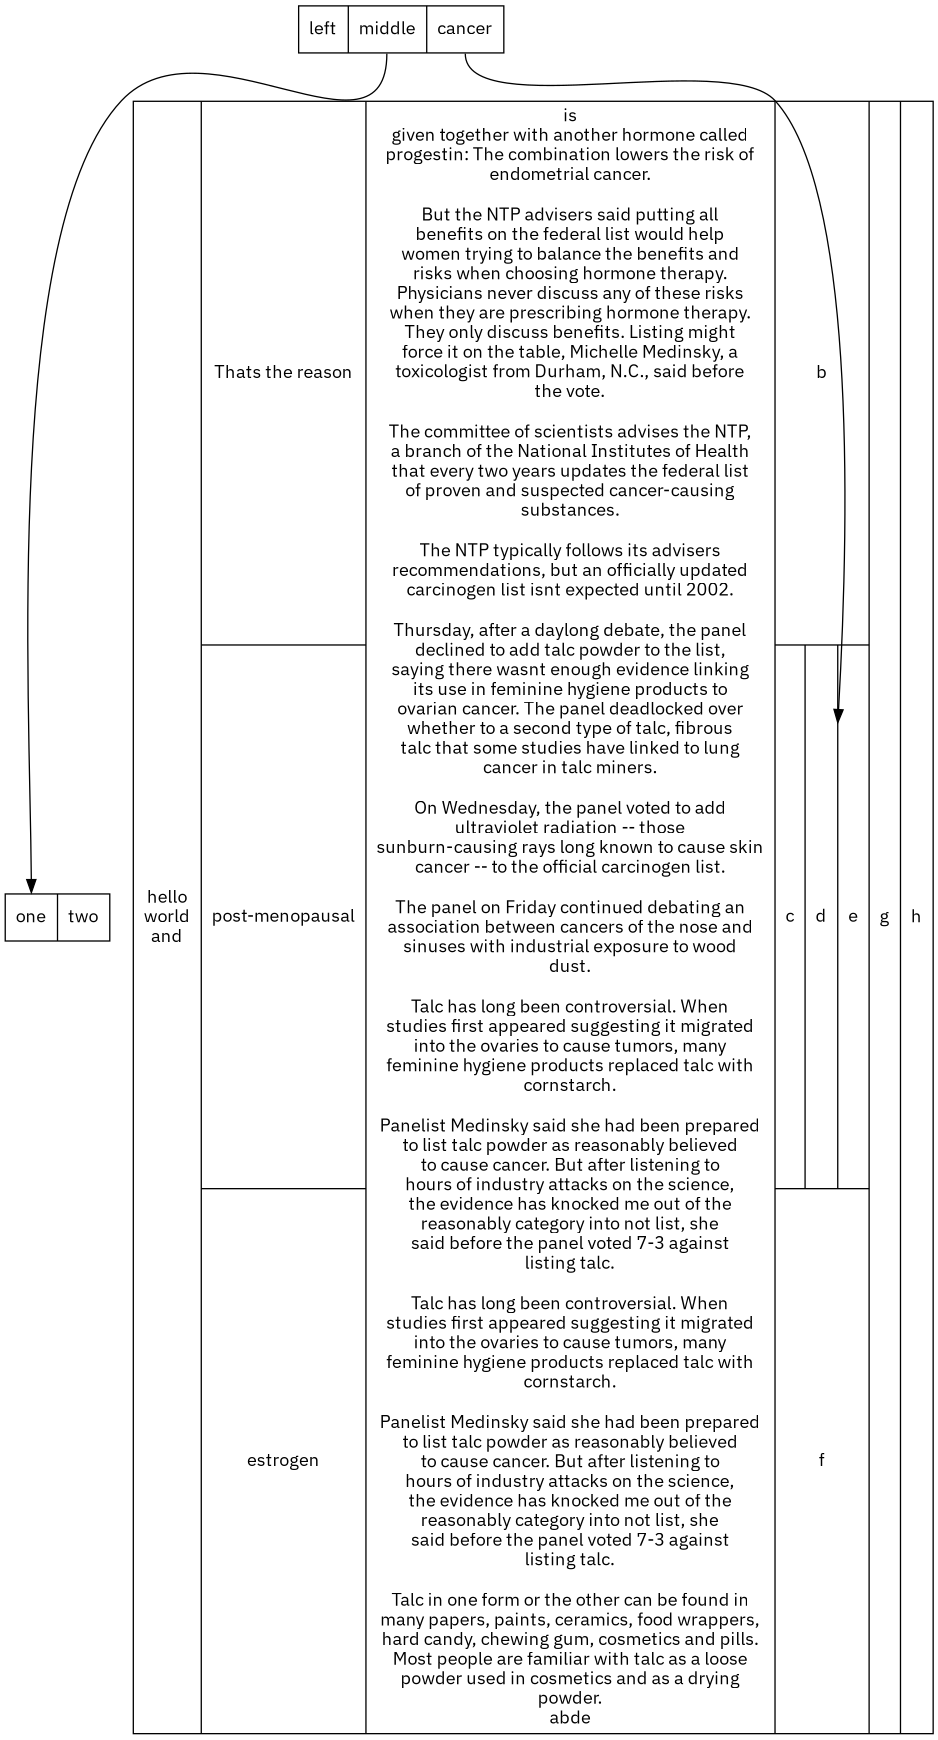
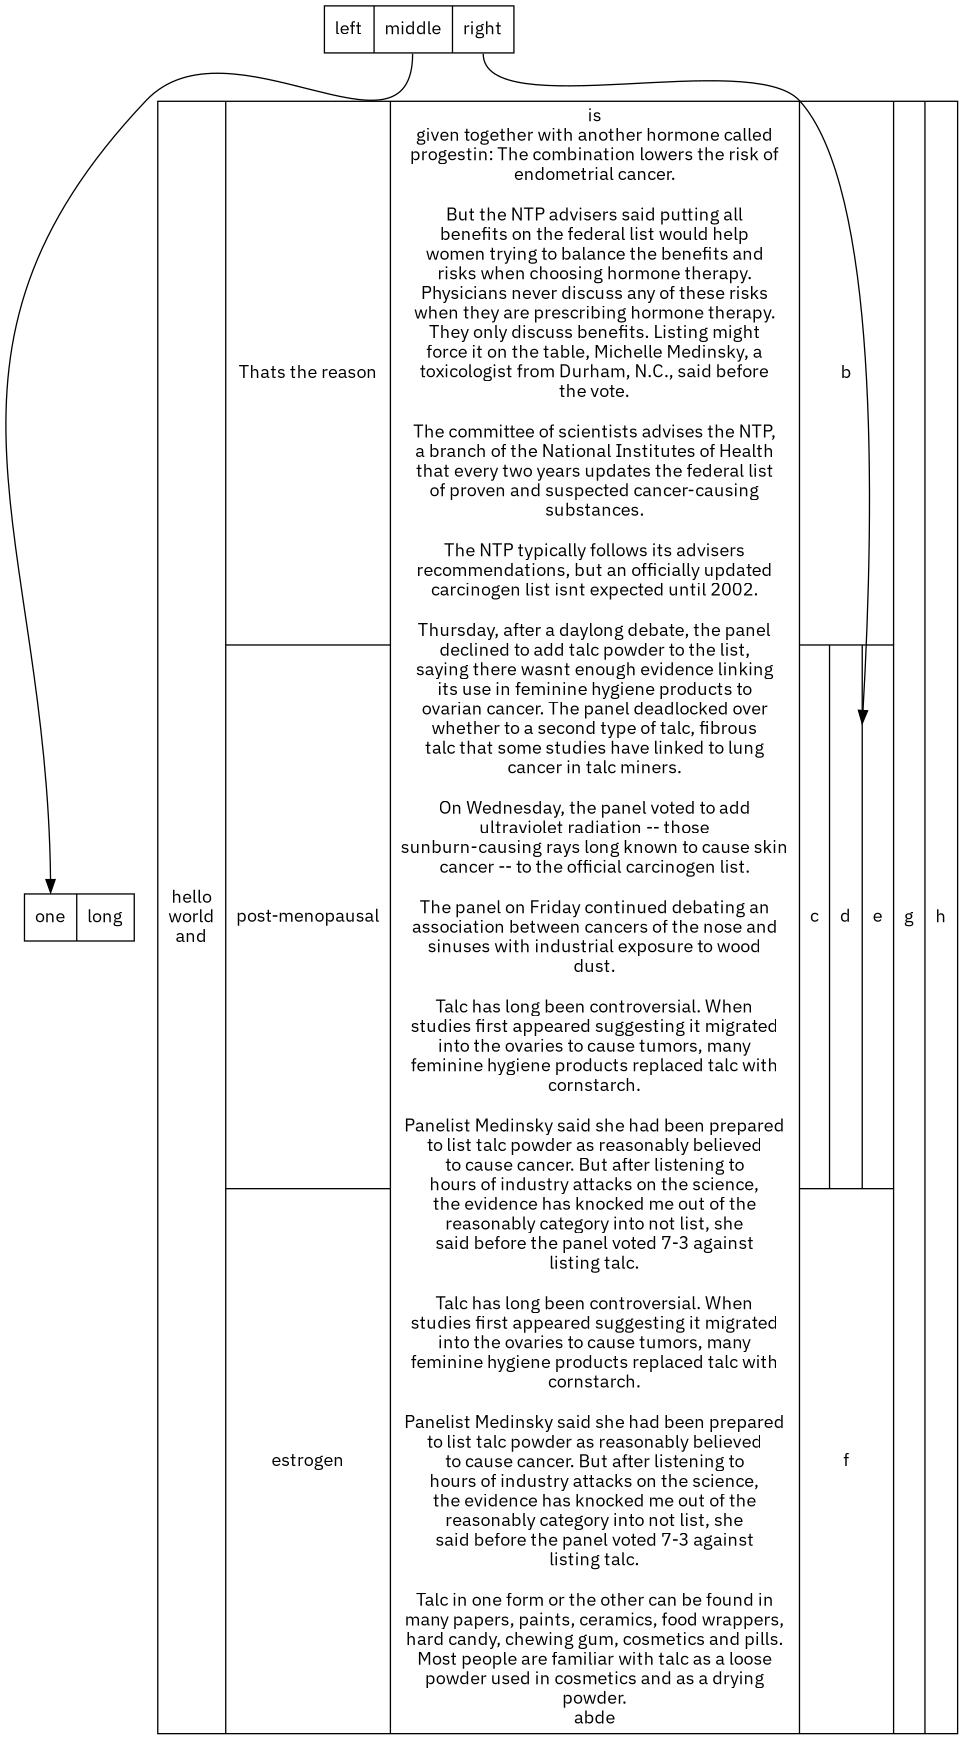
node "left": text "cancer" -> "right"
node "one": text "two" -> "long"
